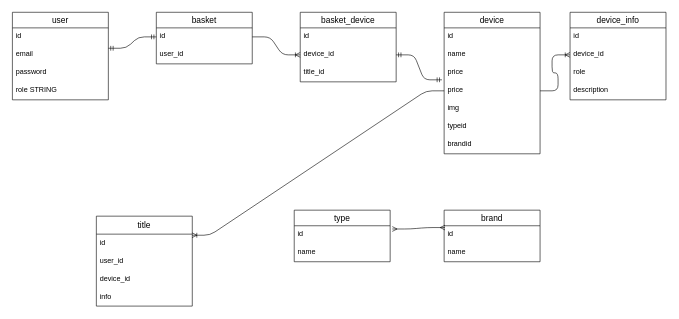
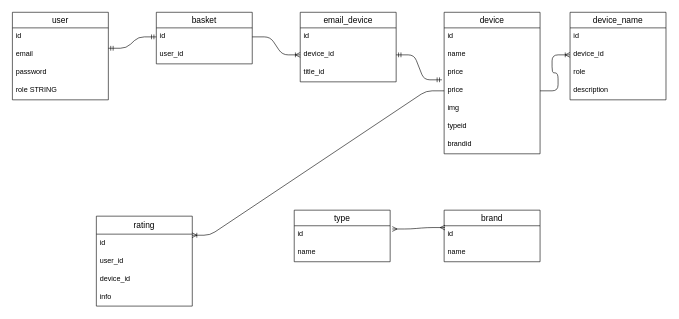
node "basket_device": label "basket_device" -> "email_device"
node "device_info": label "device_info" -> "device_name"
node "title": label "title" -> "rating"
